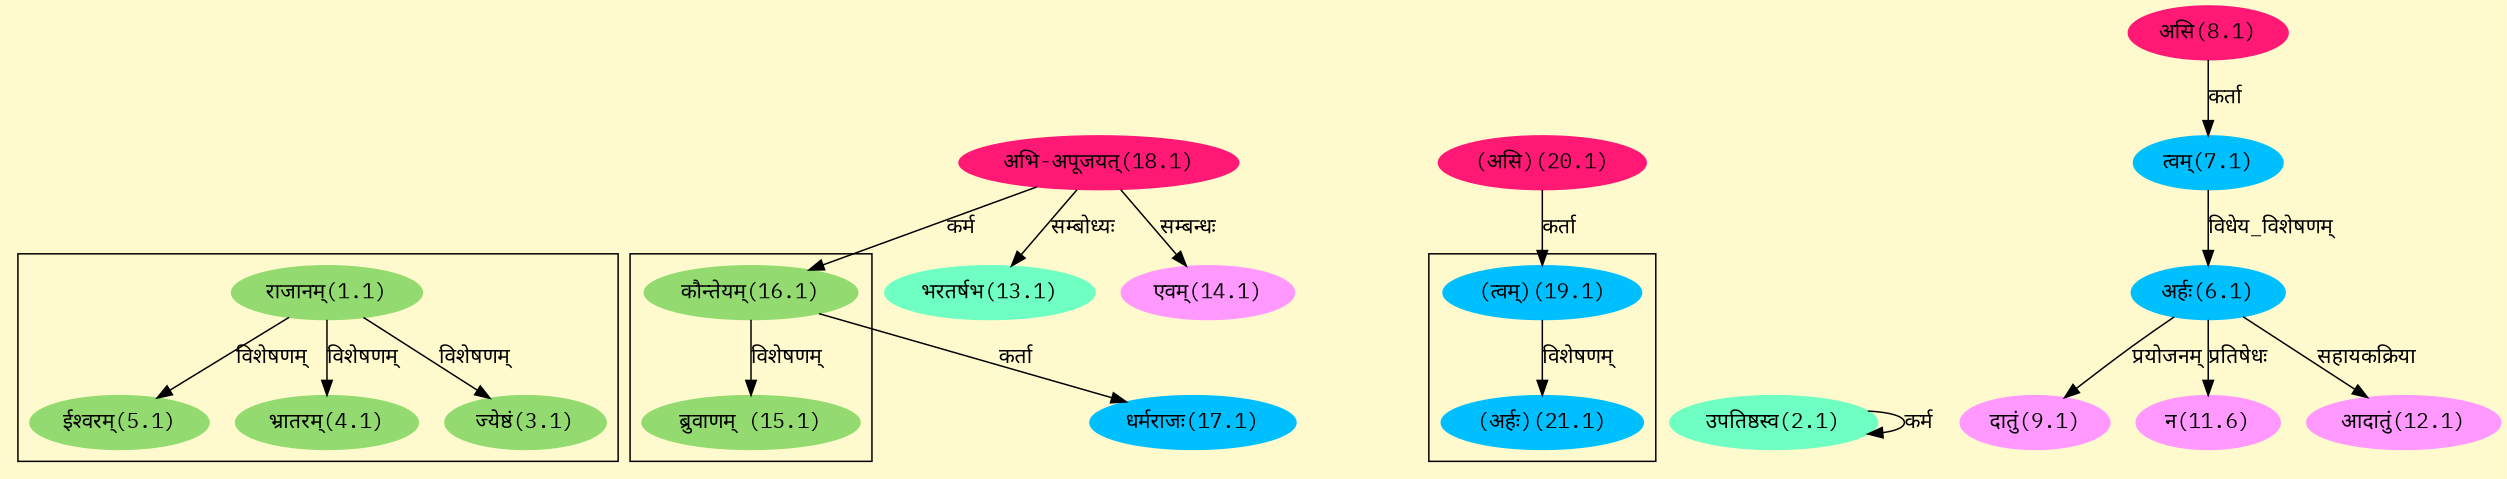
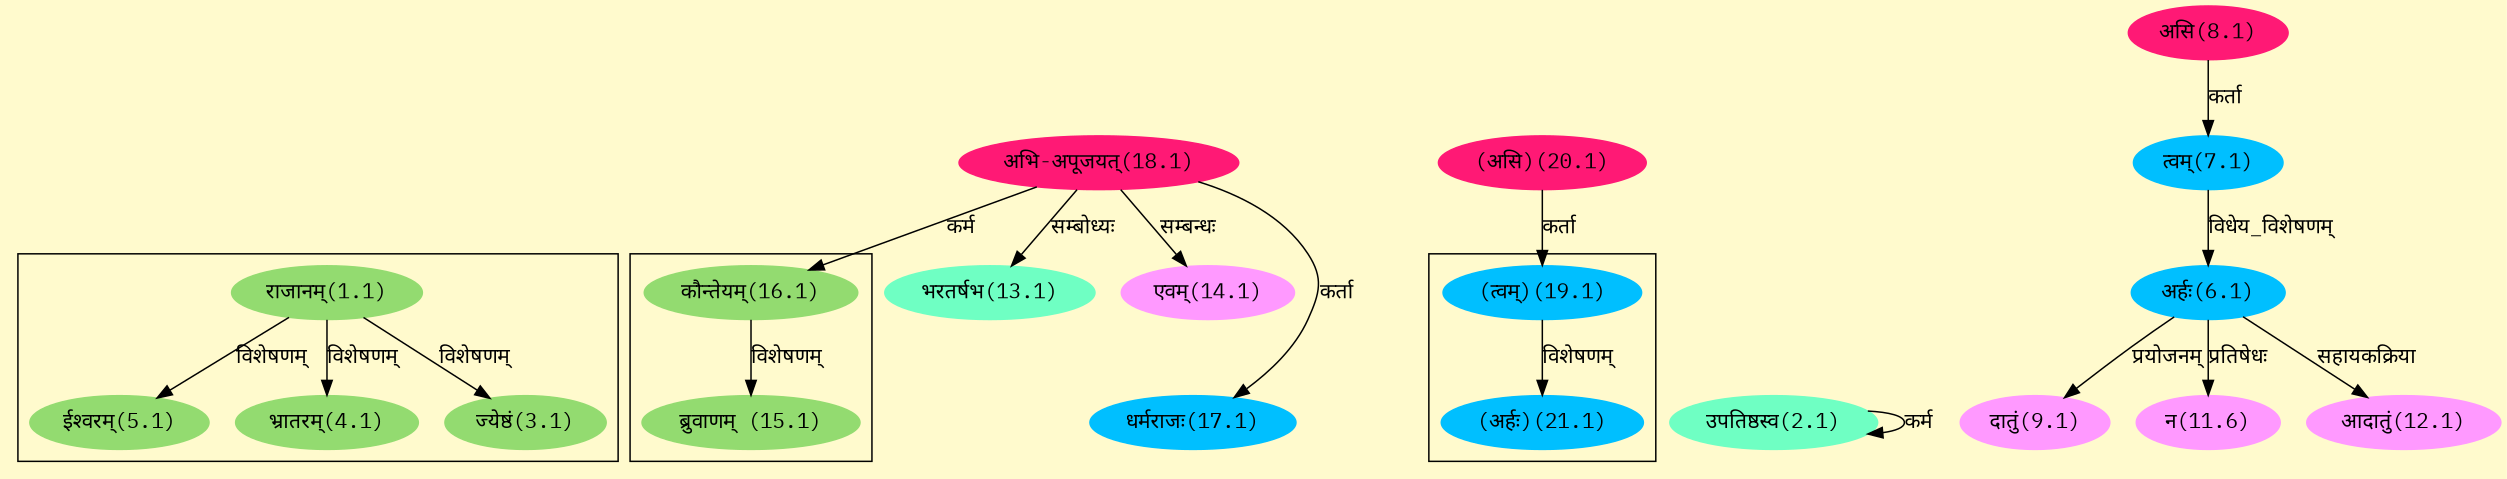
edge "कौन्तेयम्(16.1)" -> "धर्मराजः(17.1)": now "अभि-अपूजयत्(18.1)" -> "धर्मराजः(17.1)"
